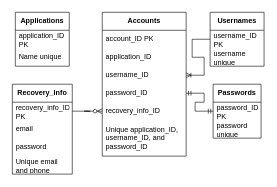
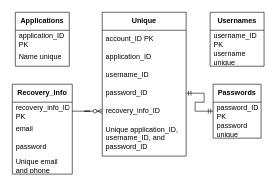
node "Accounts": label "Accounts" -> "Unique"
edge "username_ID PK" -> "username_ID": removed
